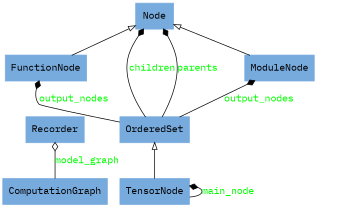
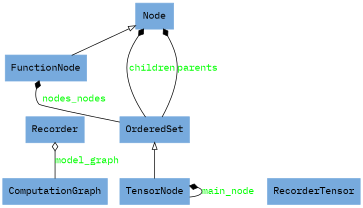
node "ModuleNode": removed
edge "OrderedSet" -> "FunctionNode": label "output_nodes" -> "nodes_nodes"
node "RecorderTensor": added
